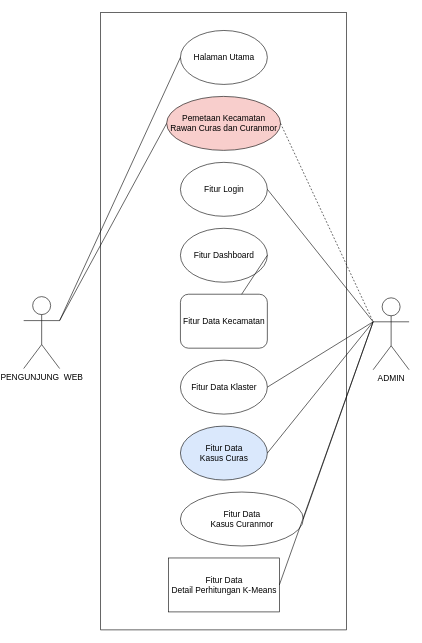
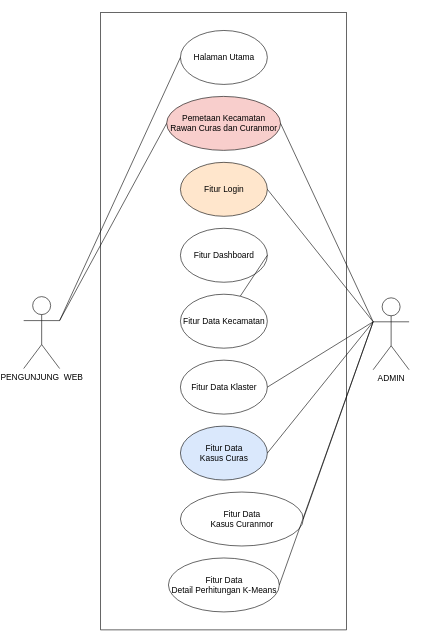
node "Fitur Login": fillcolor #ffffff -> #ffe6cc
edge "Pemetaan Kecamatan Rawan Curas dan Curanmor" -- "ADMIN": style dashed -> solid
node "Fitur Data Kecamatan": shape rounded rectangle -> ellipse
node "Fitur Data Detail Perhitungan K-Means": shape rectangle -> ellipse
